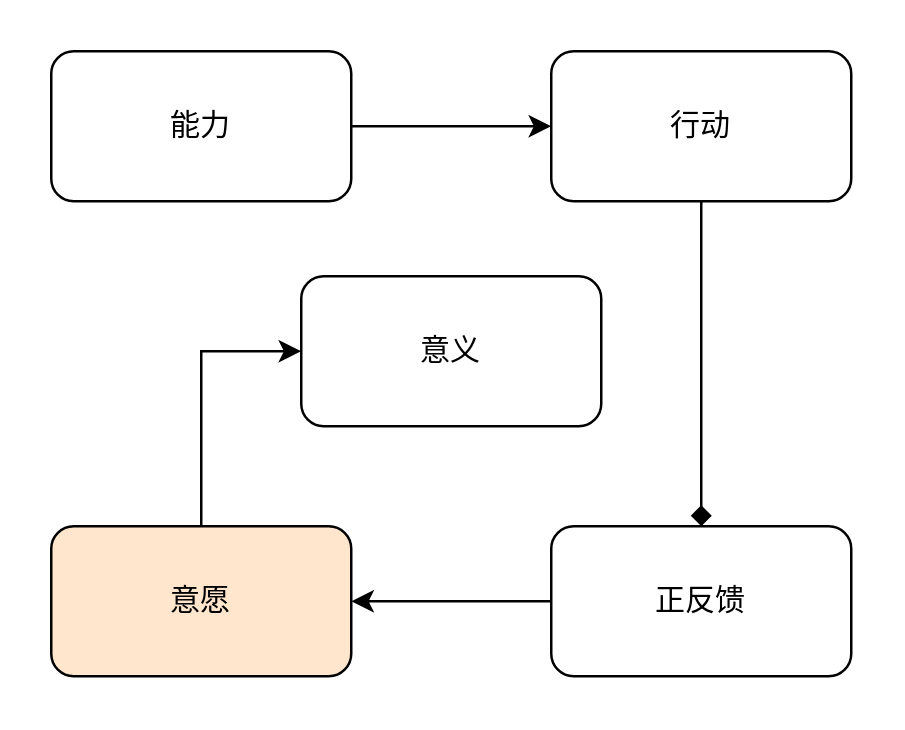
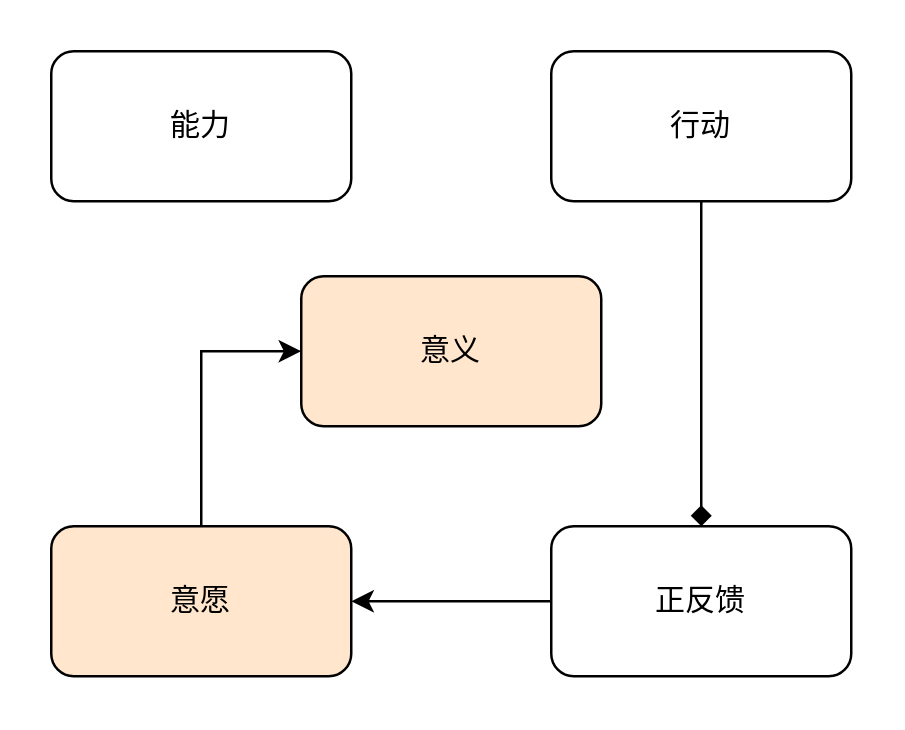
edge "能力" -> "行动": removed
node "意义": fillcolor #ffffff -> #ffe6cc
